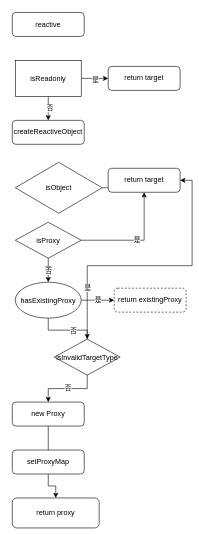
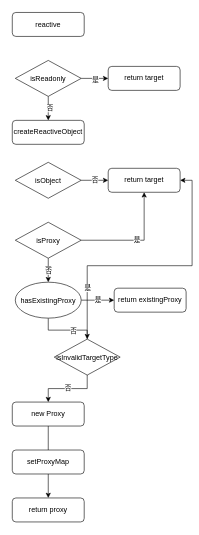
node "isReadonly": shape rectangle -> diamond
node "isObject": size 87x51 -> 66x36
node "return existingProxy": style dashed -> solid
node "return proxy": size 87x30 -> 72x24
